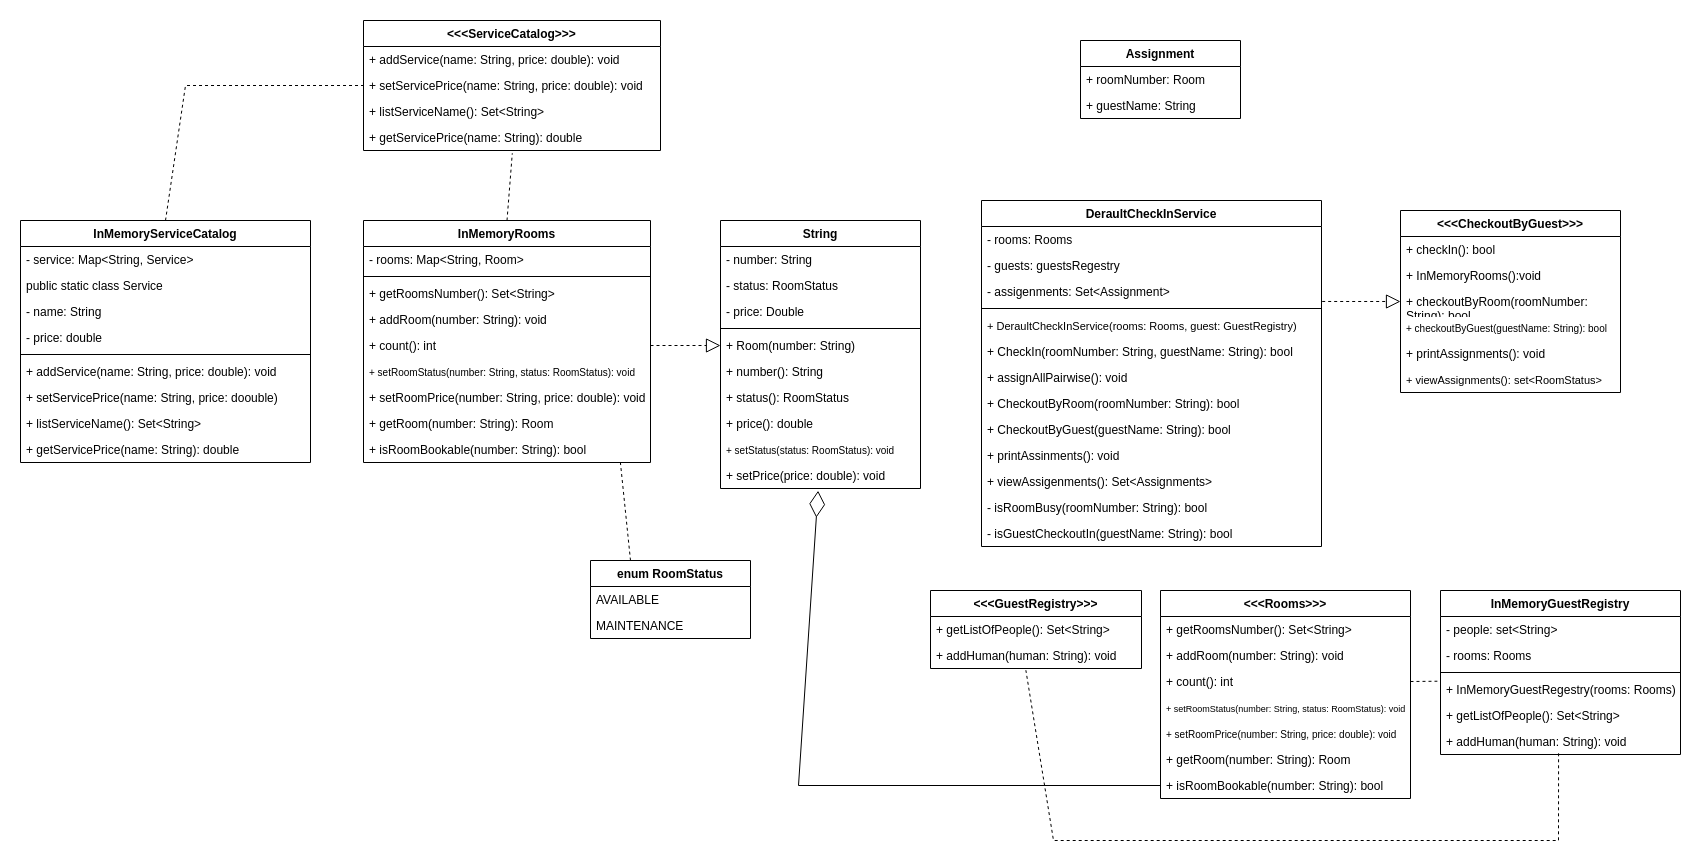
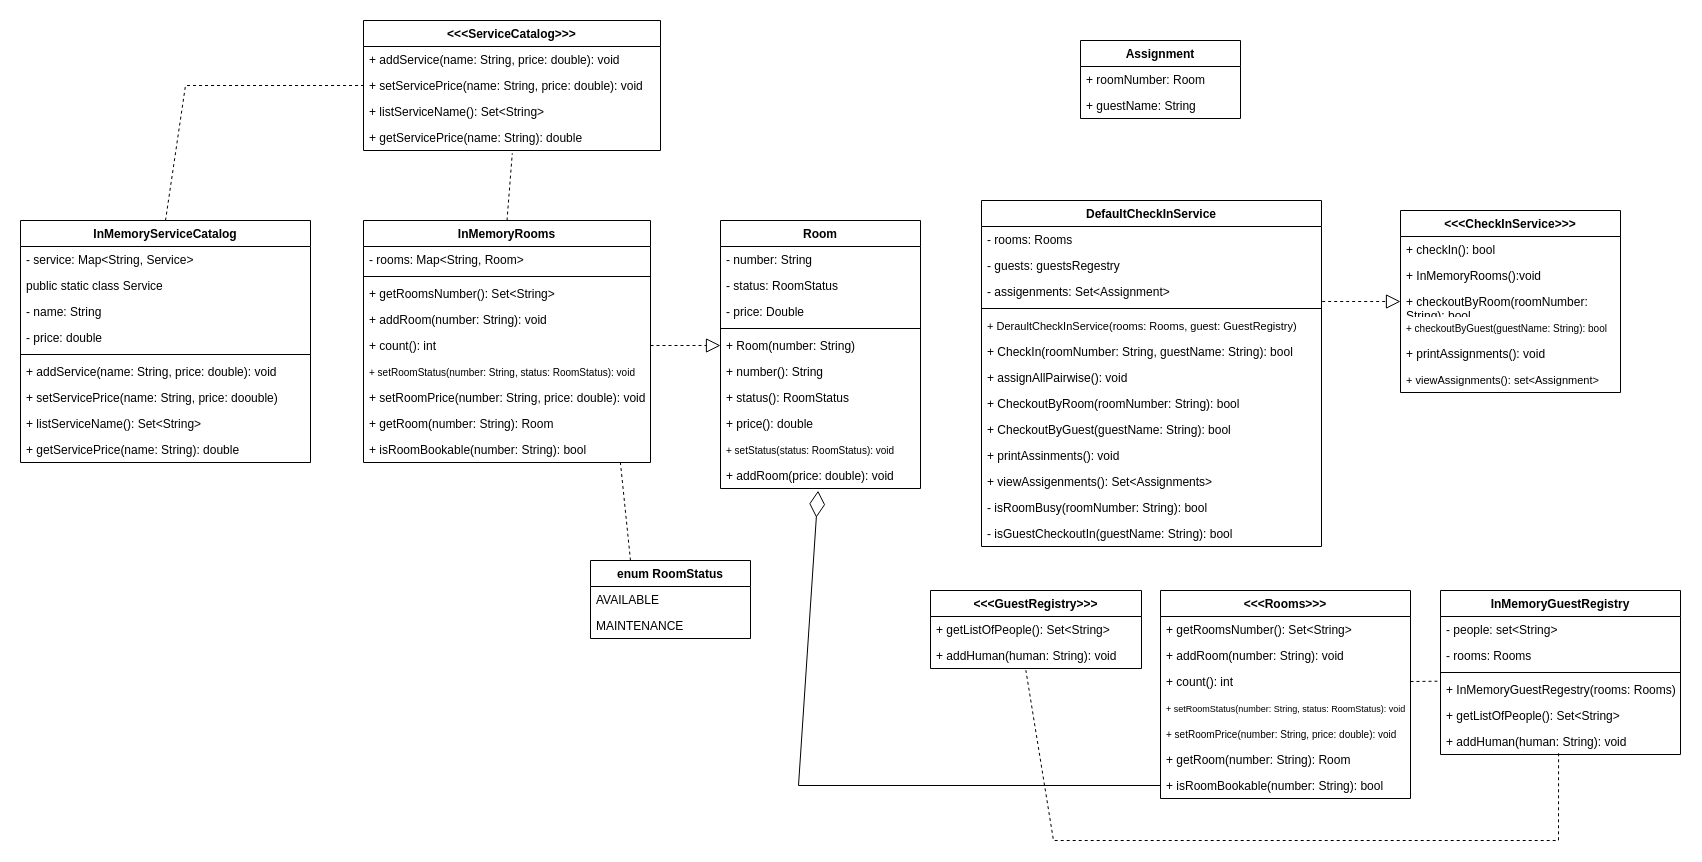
node "DeraultCheckInService": label "DeraultCheckInService" -> "DefaultCheckInService"
node "<<<CheckoutByGuest>>>": label "<<<CheckoutByGuest>>>" -> "<<<CheckInService>>>"
node "String": label "String" -> "Room"
node "+ viewAssignments(): set<RoomStatus>": label "+ viewAssignments(): set<RoomStatus>" -> "+ viewAssignments(): set<Assignment>"
node "+ setPrice(price: double): void": label "+ setPrice(price: double): void" -> "+ addRoom(price: double): void"
